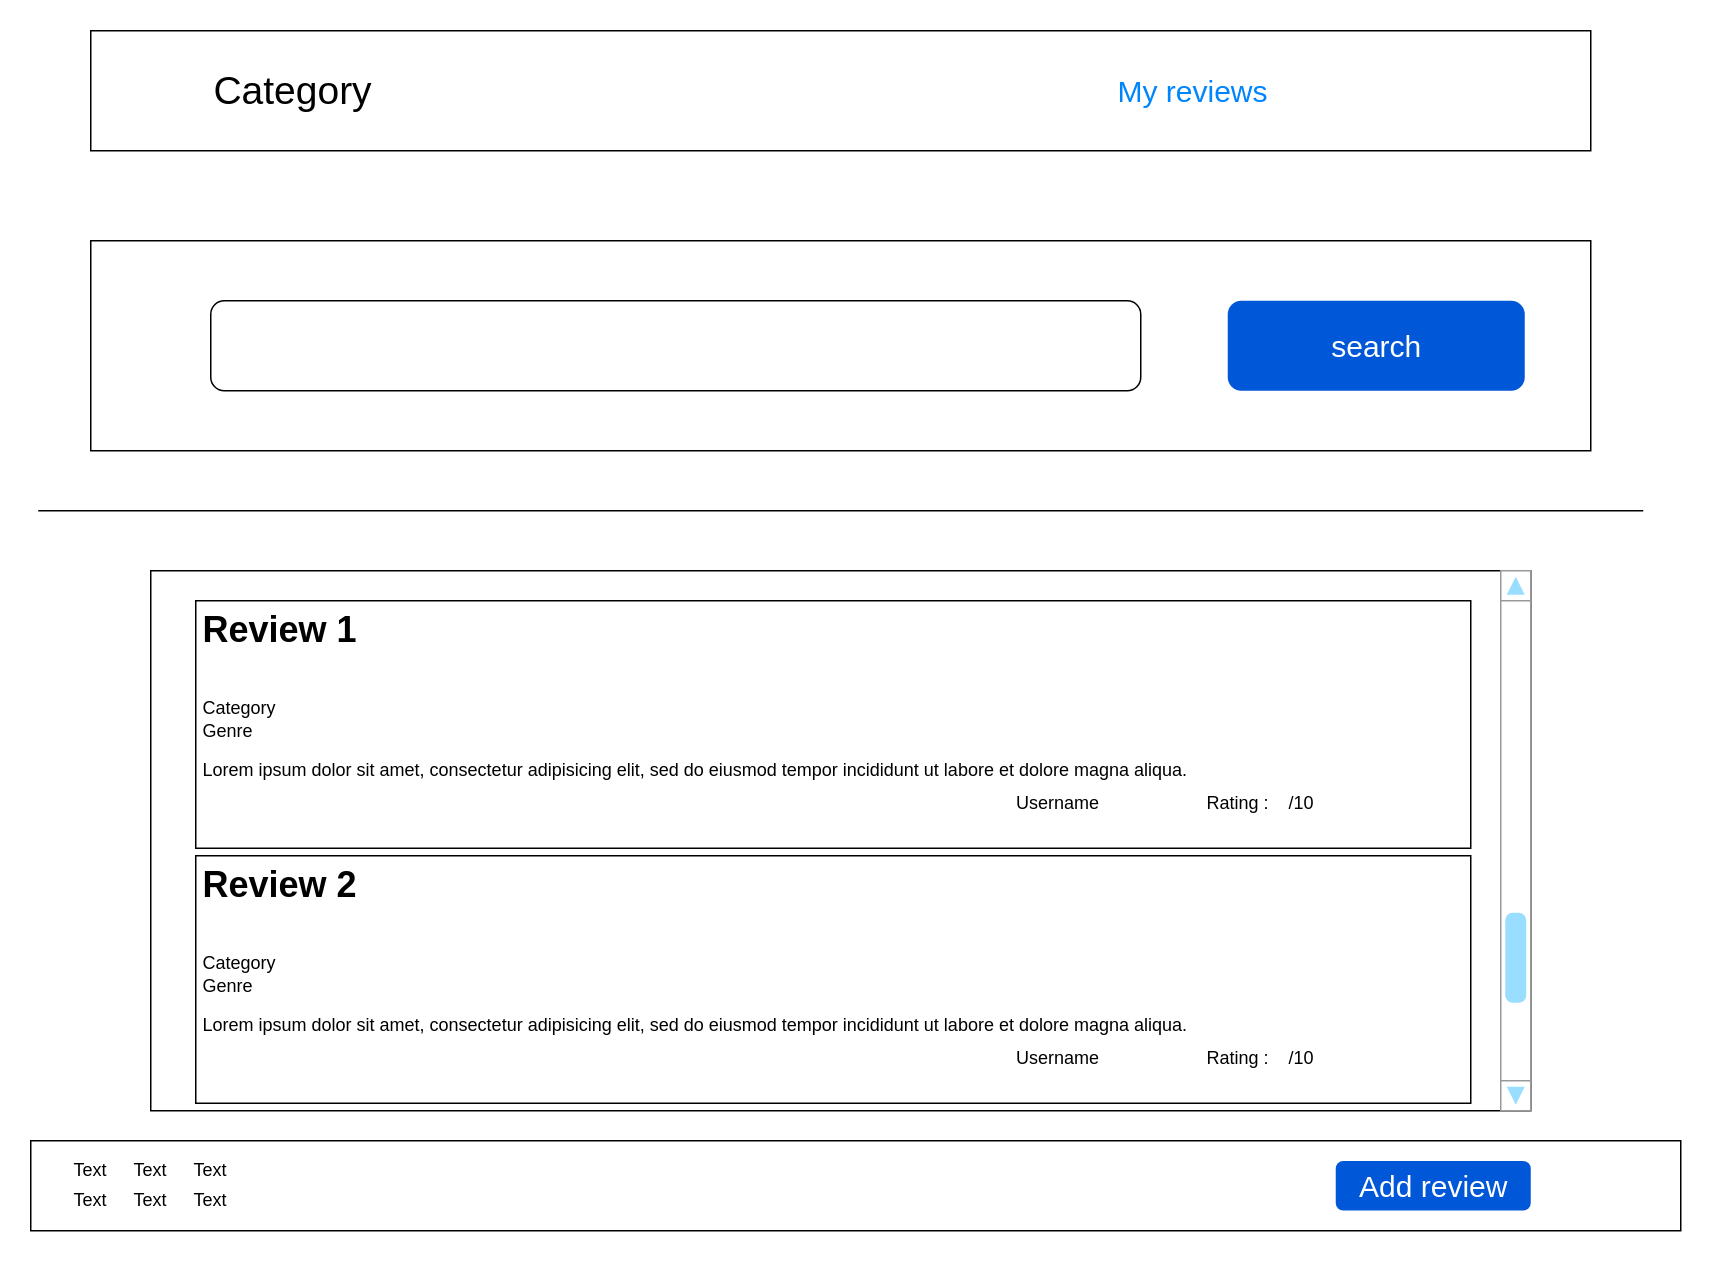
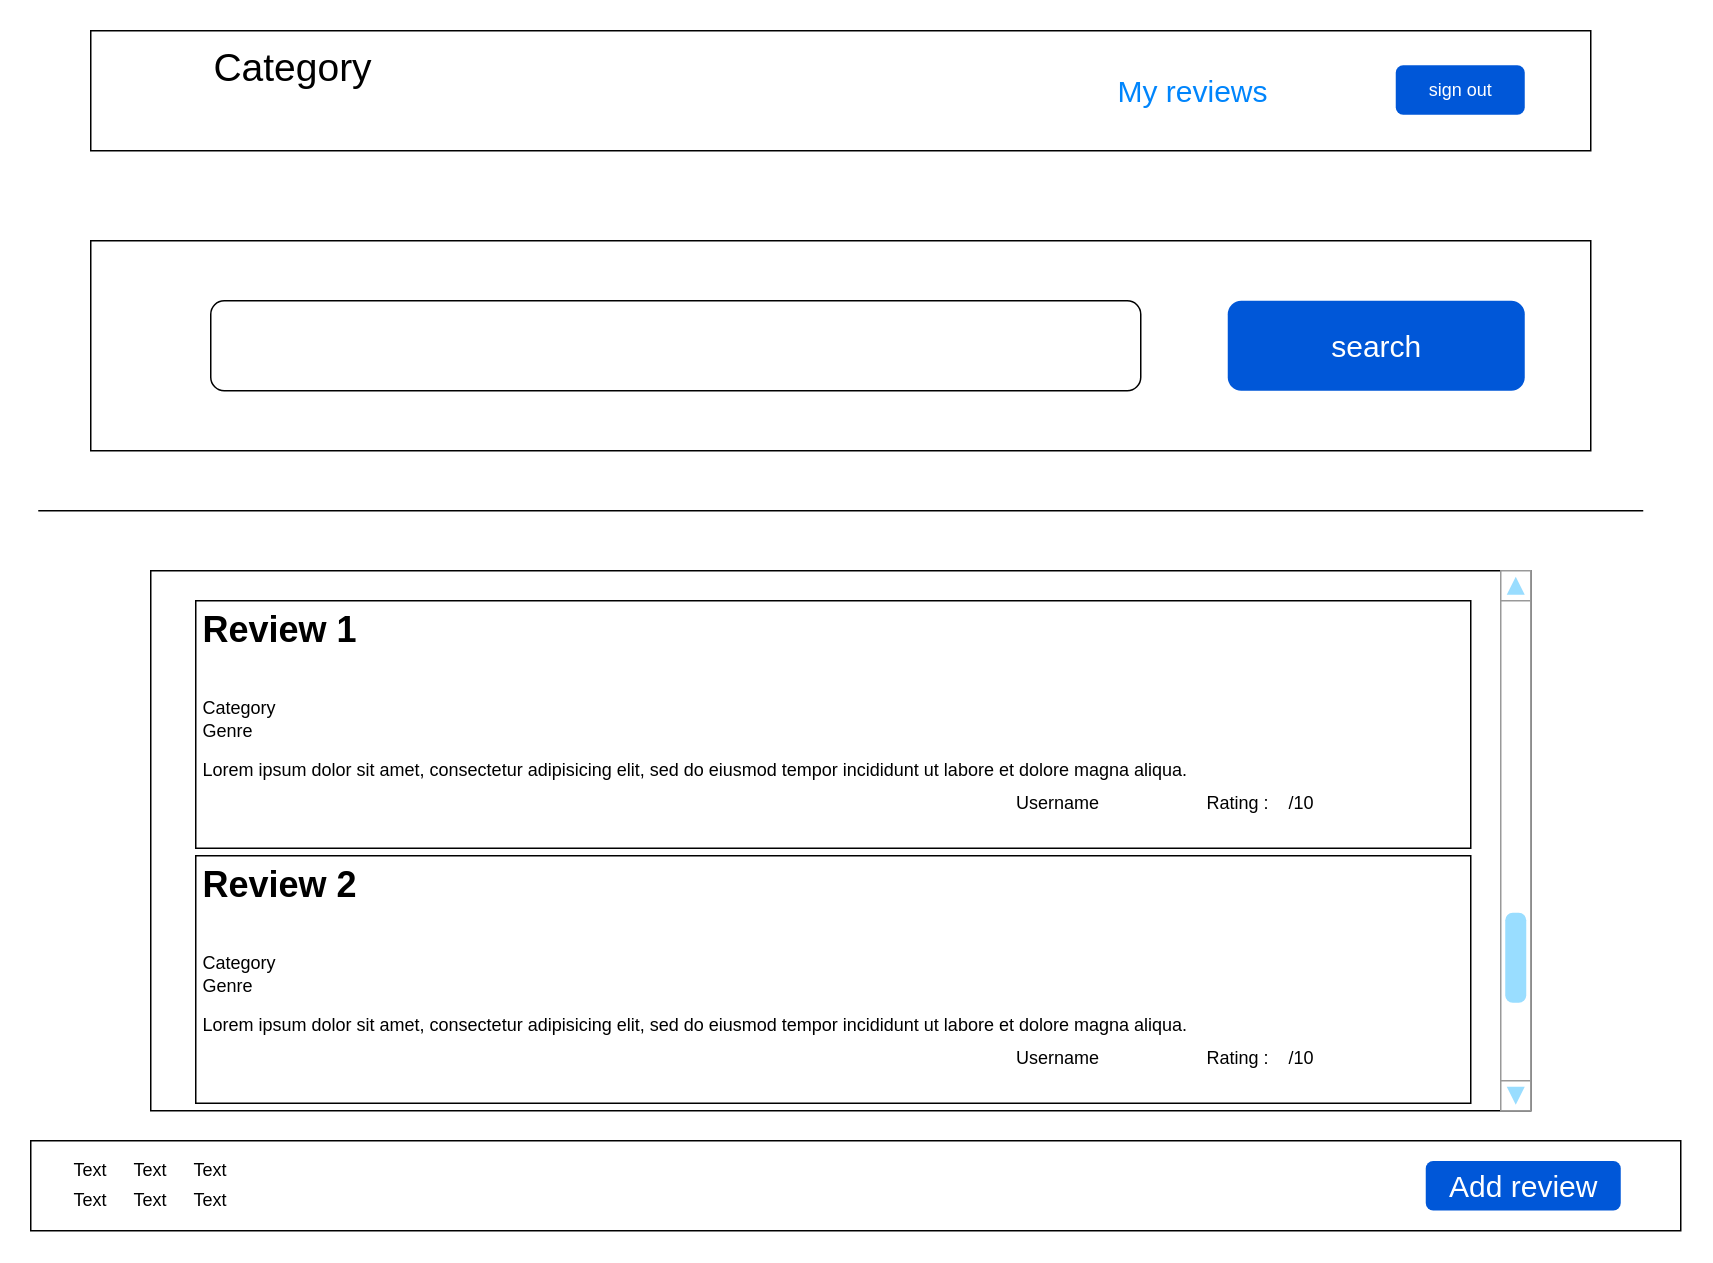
node "sign out": added
node "Category": moved (293, 91) -> (293, 68)
node "Add review": moved (1433, 1186) -> (1523, 1186)
